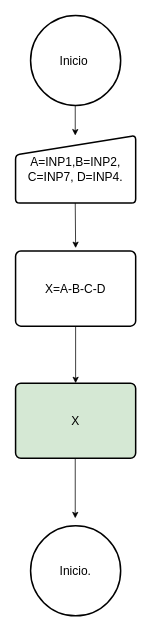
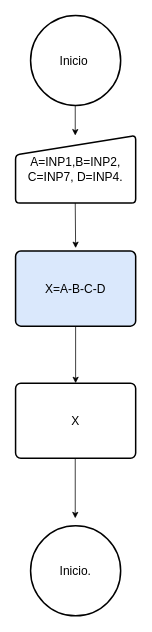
node "X=A-B-C-D": fillcolor #ffffff -> #dae8fc
node "X": fillcolor #d5e8d4 -> #ffffff
